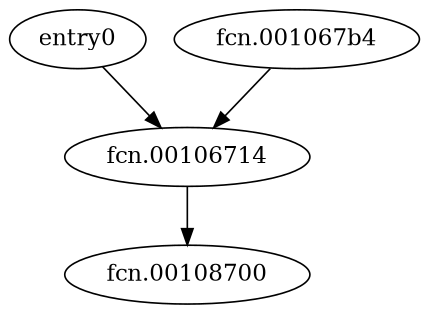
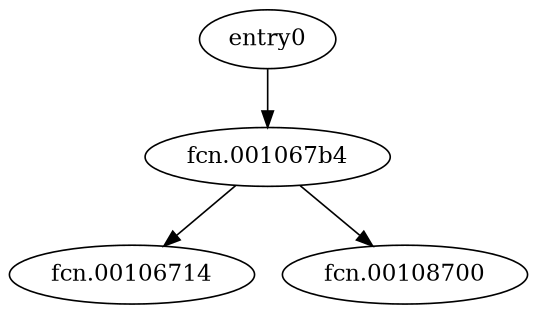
edge "entry0" -> "fcn.00106714": now "entry0" -> "fcn.001067b4"
edge "fcn.00106714" -> "fcn.00108700": now "fcn.001067b4" -> "fcn.00108700"
